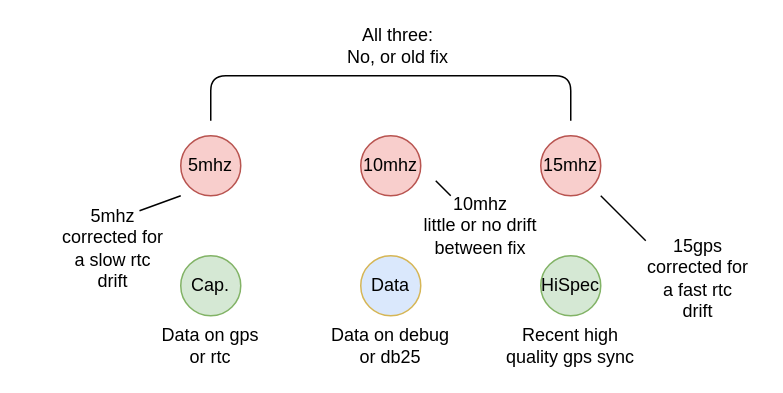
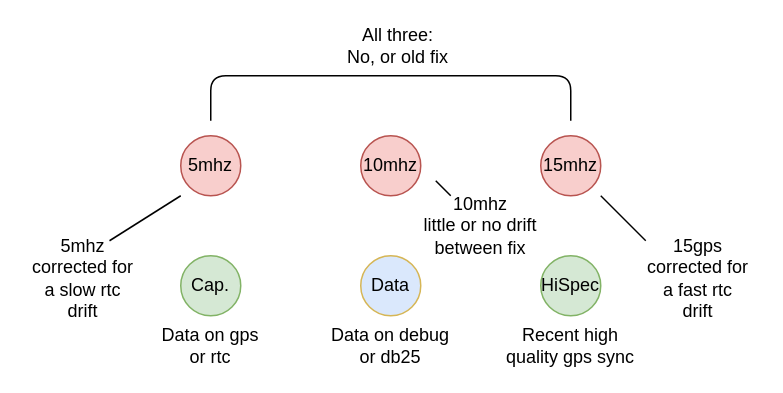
node "5mhz corrected for a slow rtc drift": moved (113, 248) -> (83, 278)
